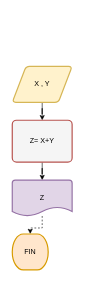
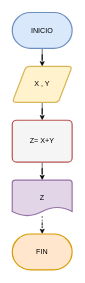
node "INICIO": added
edge "INICIO" -> "X , Y": added
node "FIN": size 36x36 -> 60x36
